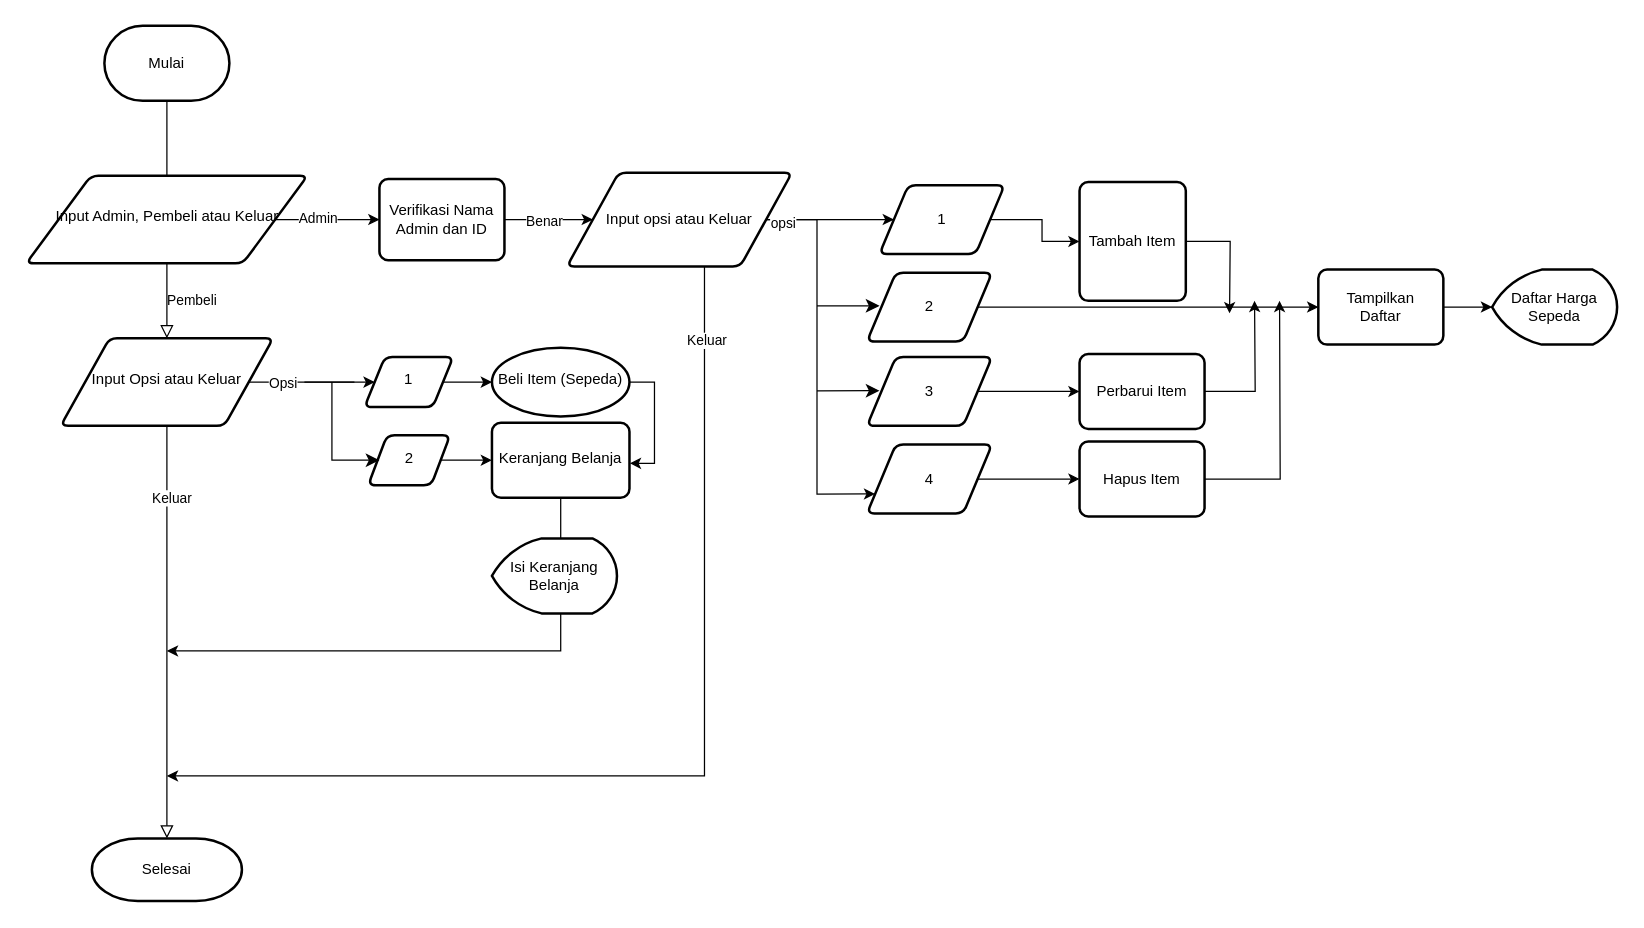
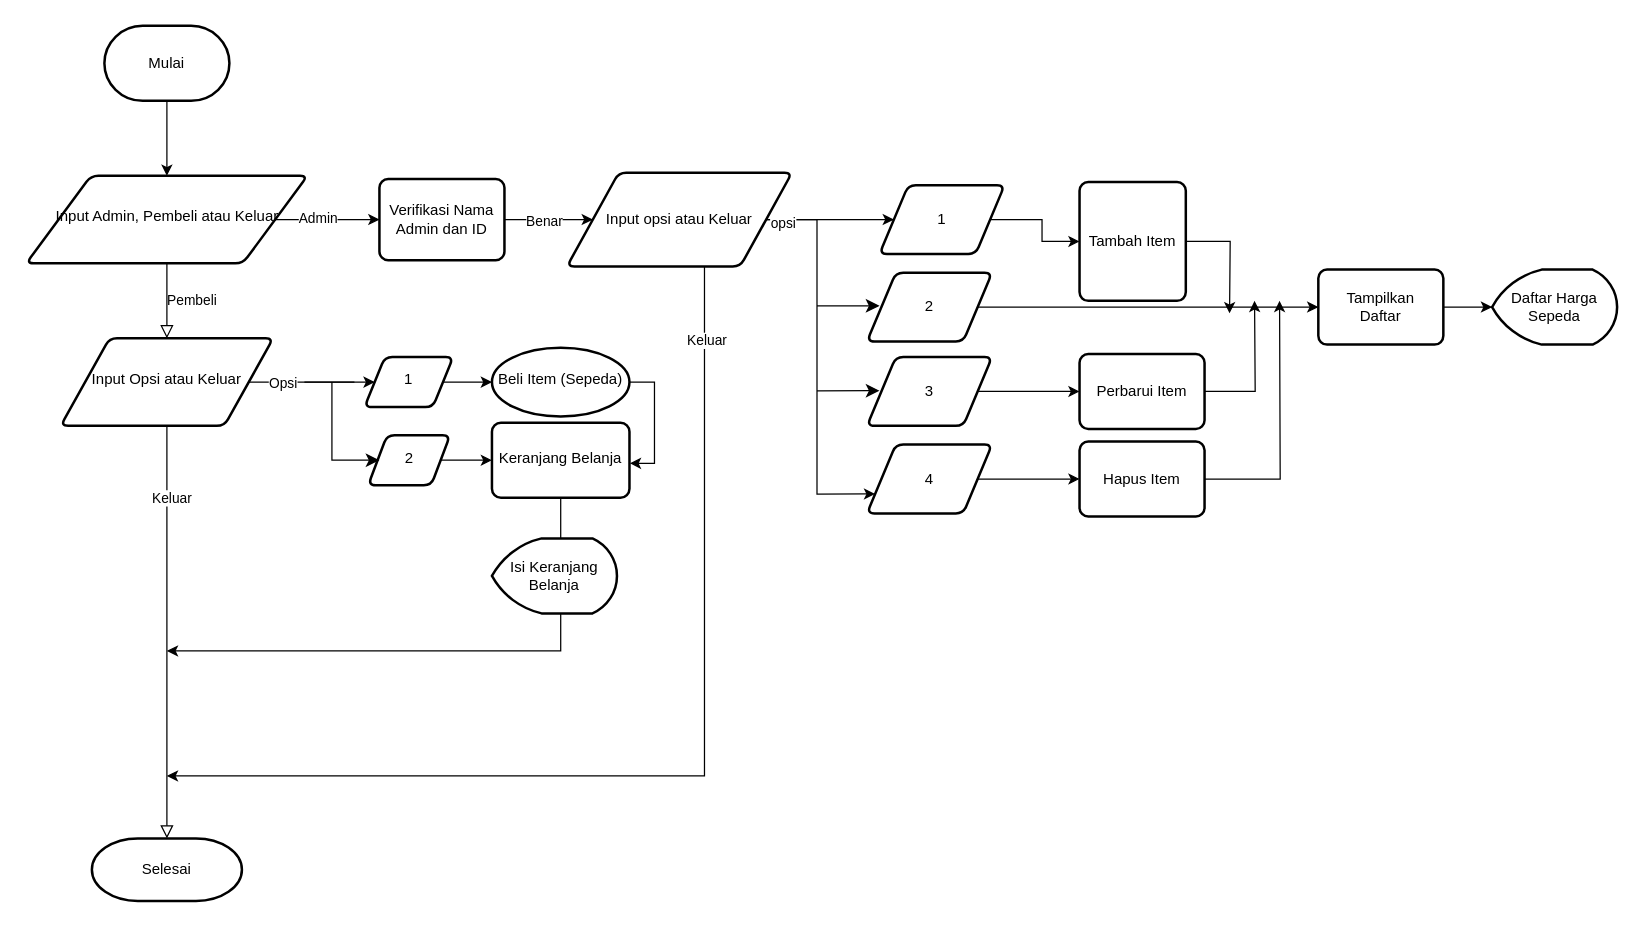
edge "Mulai" -- "Input Admin, Pembeli atau Keluar": arrowhead none -> classic
